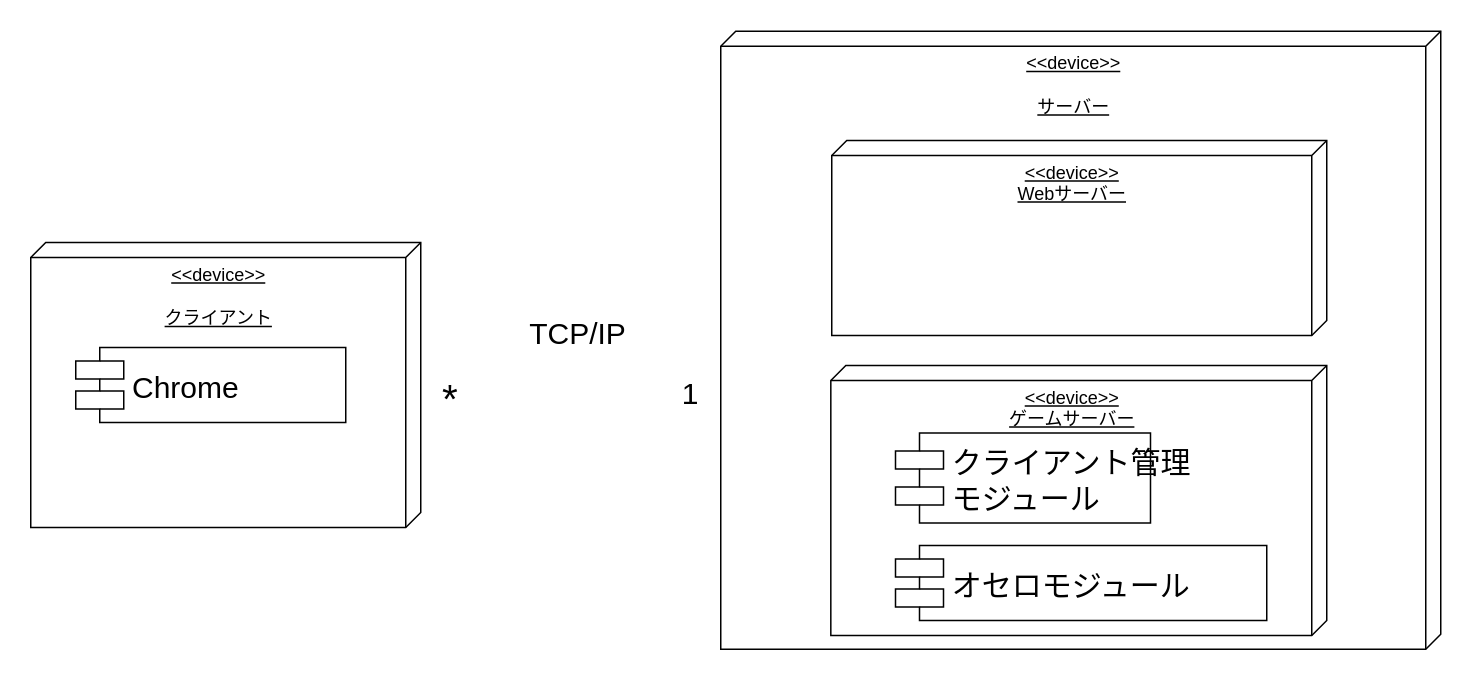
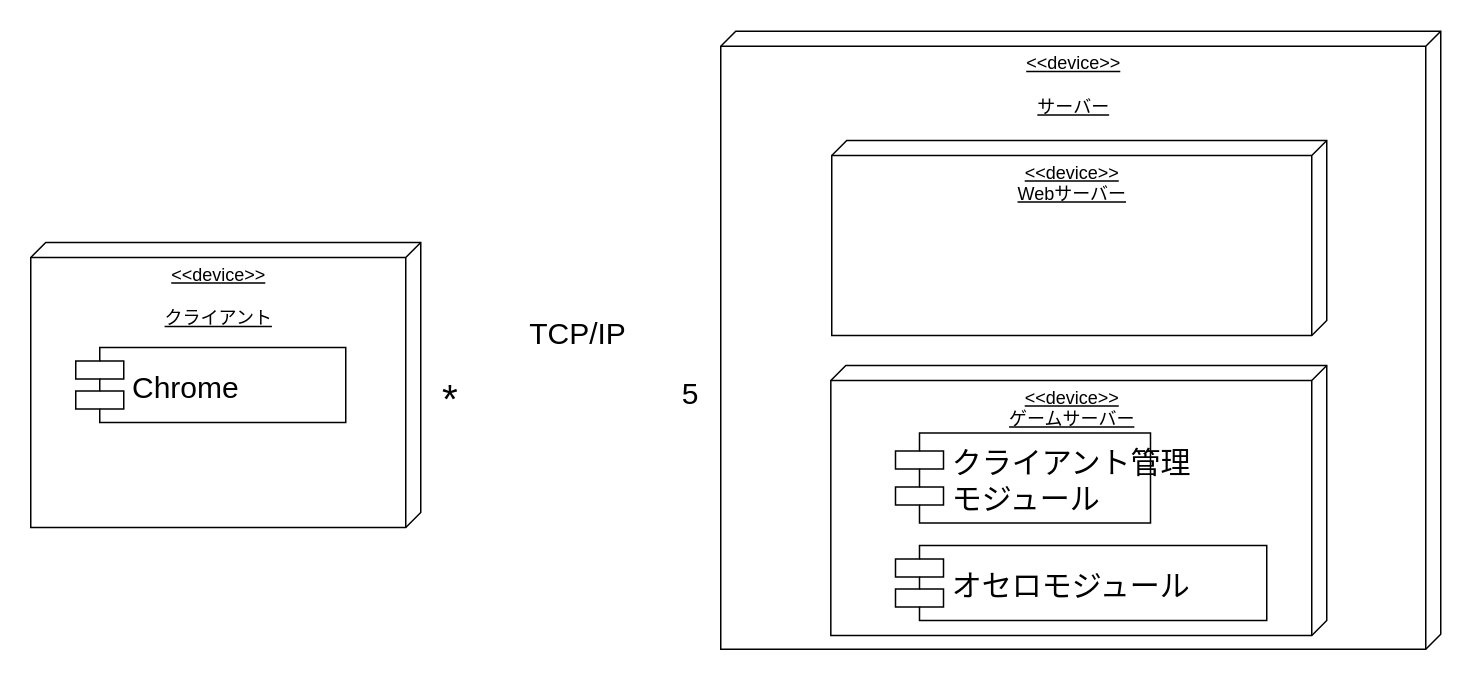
node "1": label "1" -> "5"
